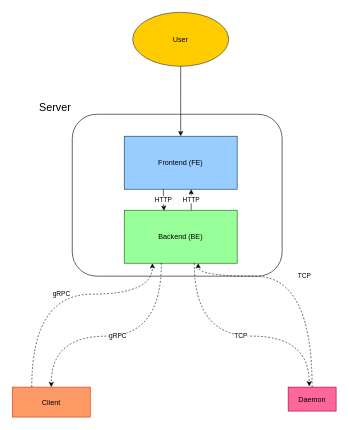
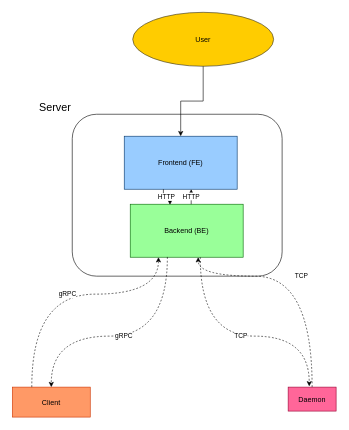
node "User": size 96x54 -> 141x54
node "Backend (BE)": moved (181, 237) -> (187, 231)
